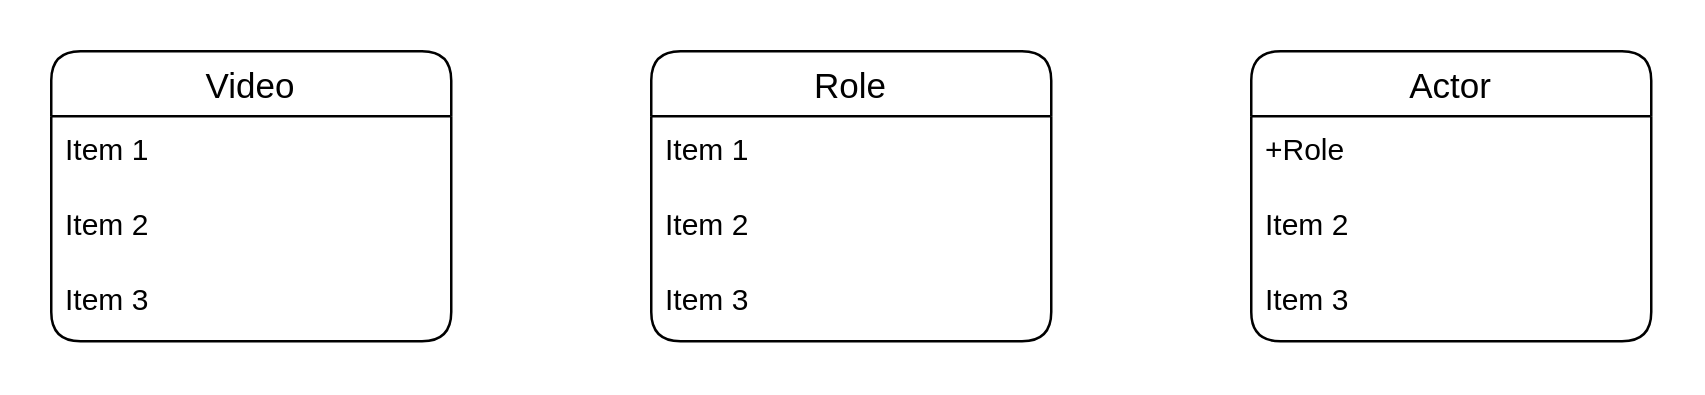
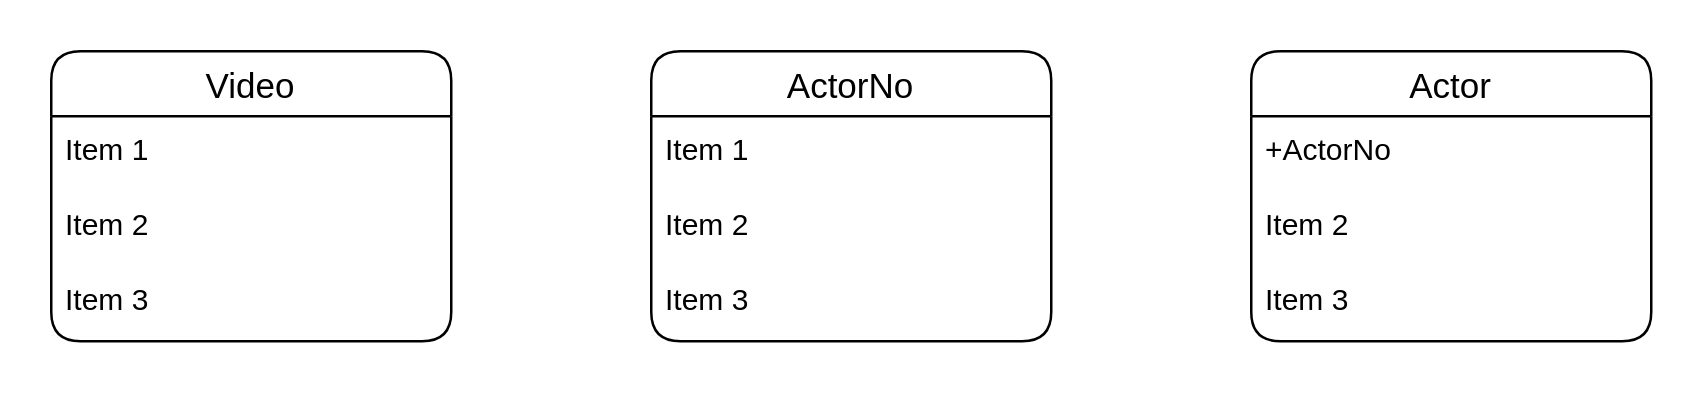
node "Role": label "Role" -> "ActorNo"
node "+Role": label "+Role" -> "+ActorNo"
